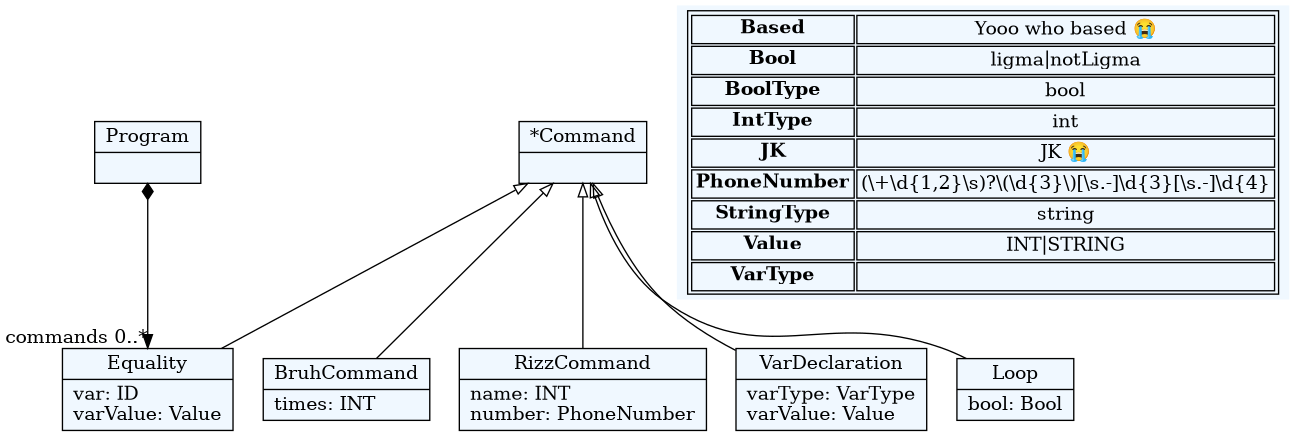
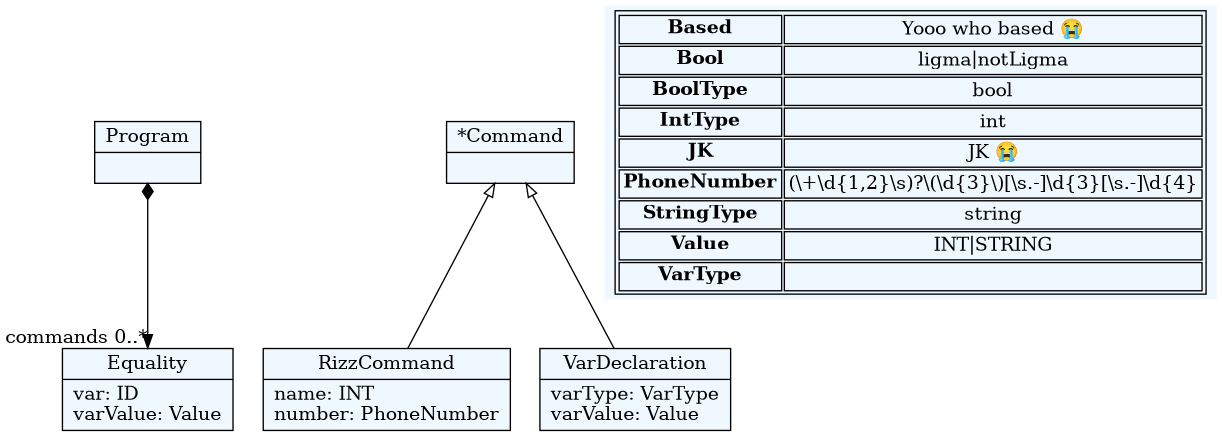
edge "Equality" -> "*Command": removed
node "BruhCommand": removed
node "Loop": removed
